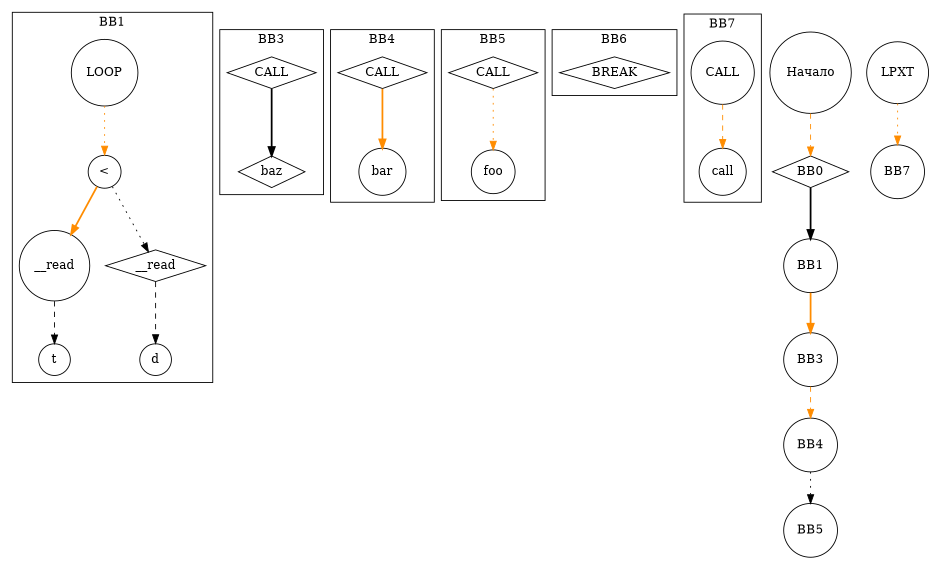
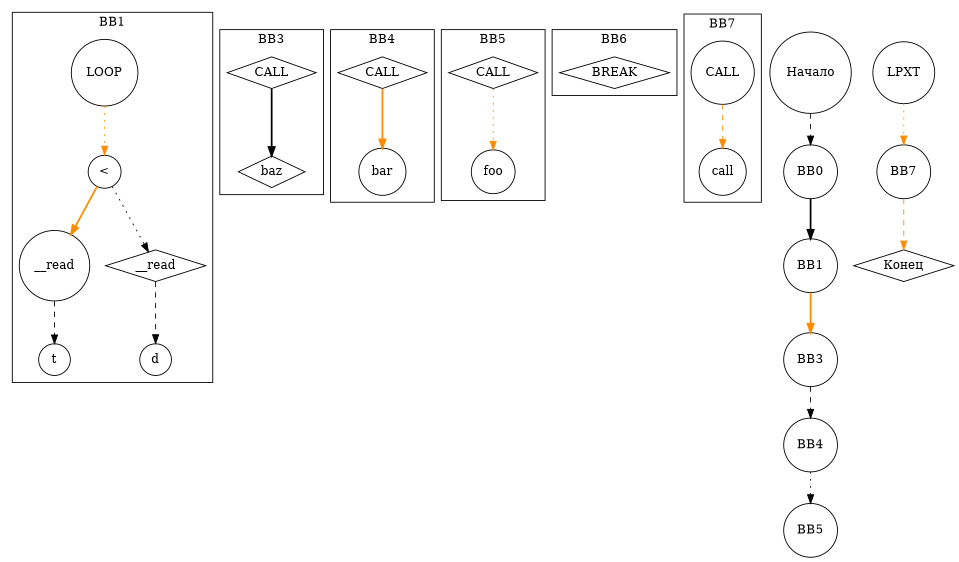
edge "Начало" -> "BB0": color darkorange -> black
node "BB0": shape diamond -> circle
node "Конец": added
edge "BB3" -> "BB4": color darkorange -> black
